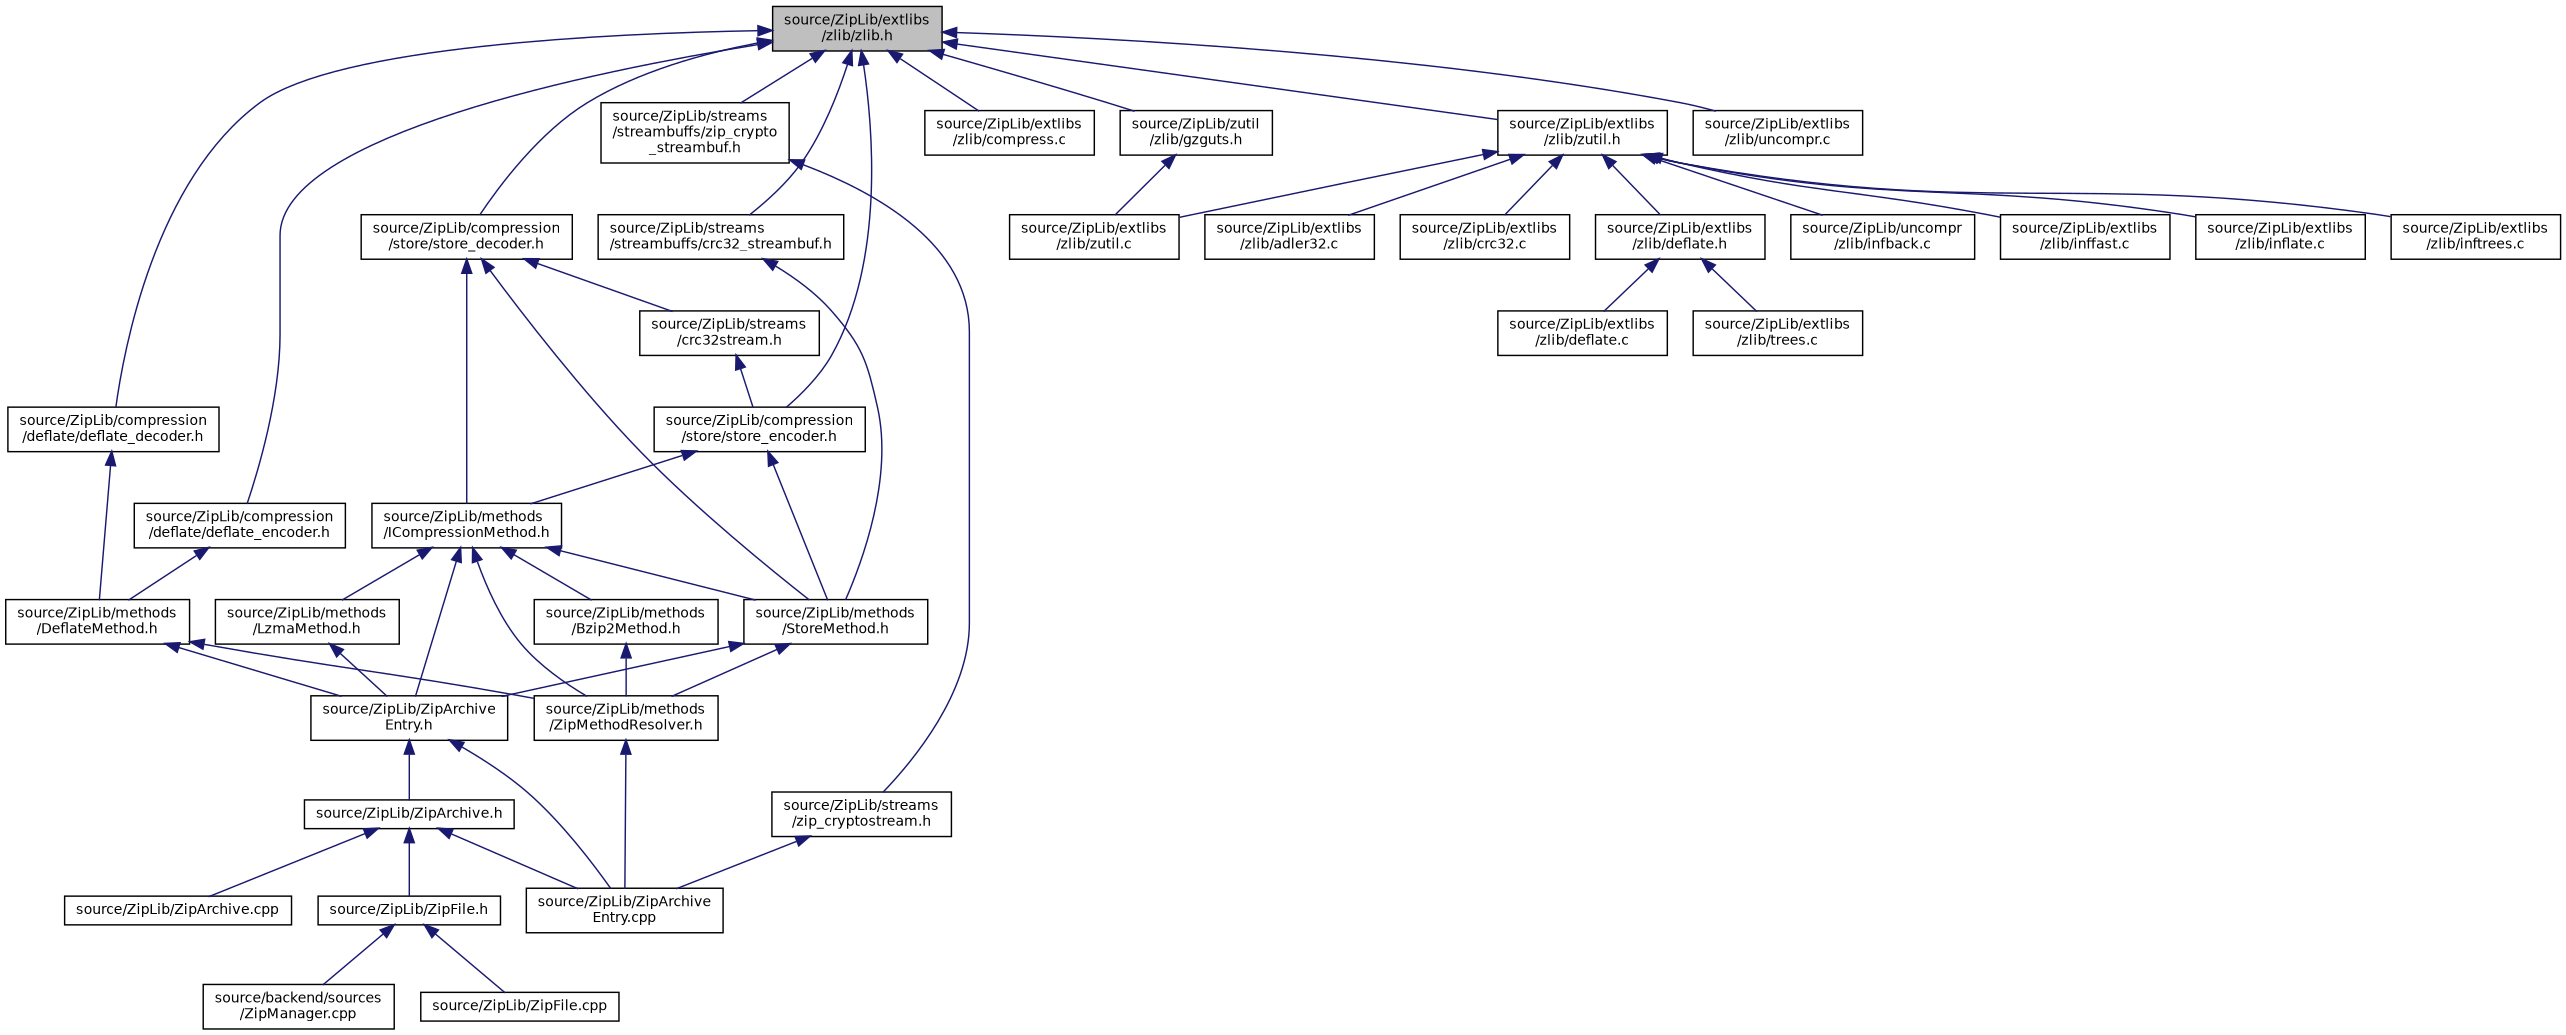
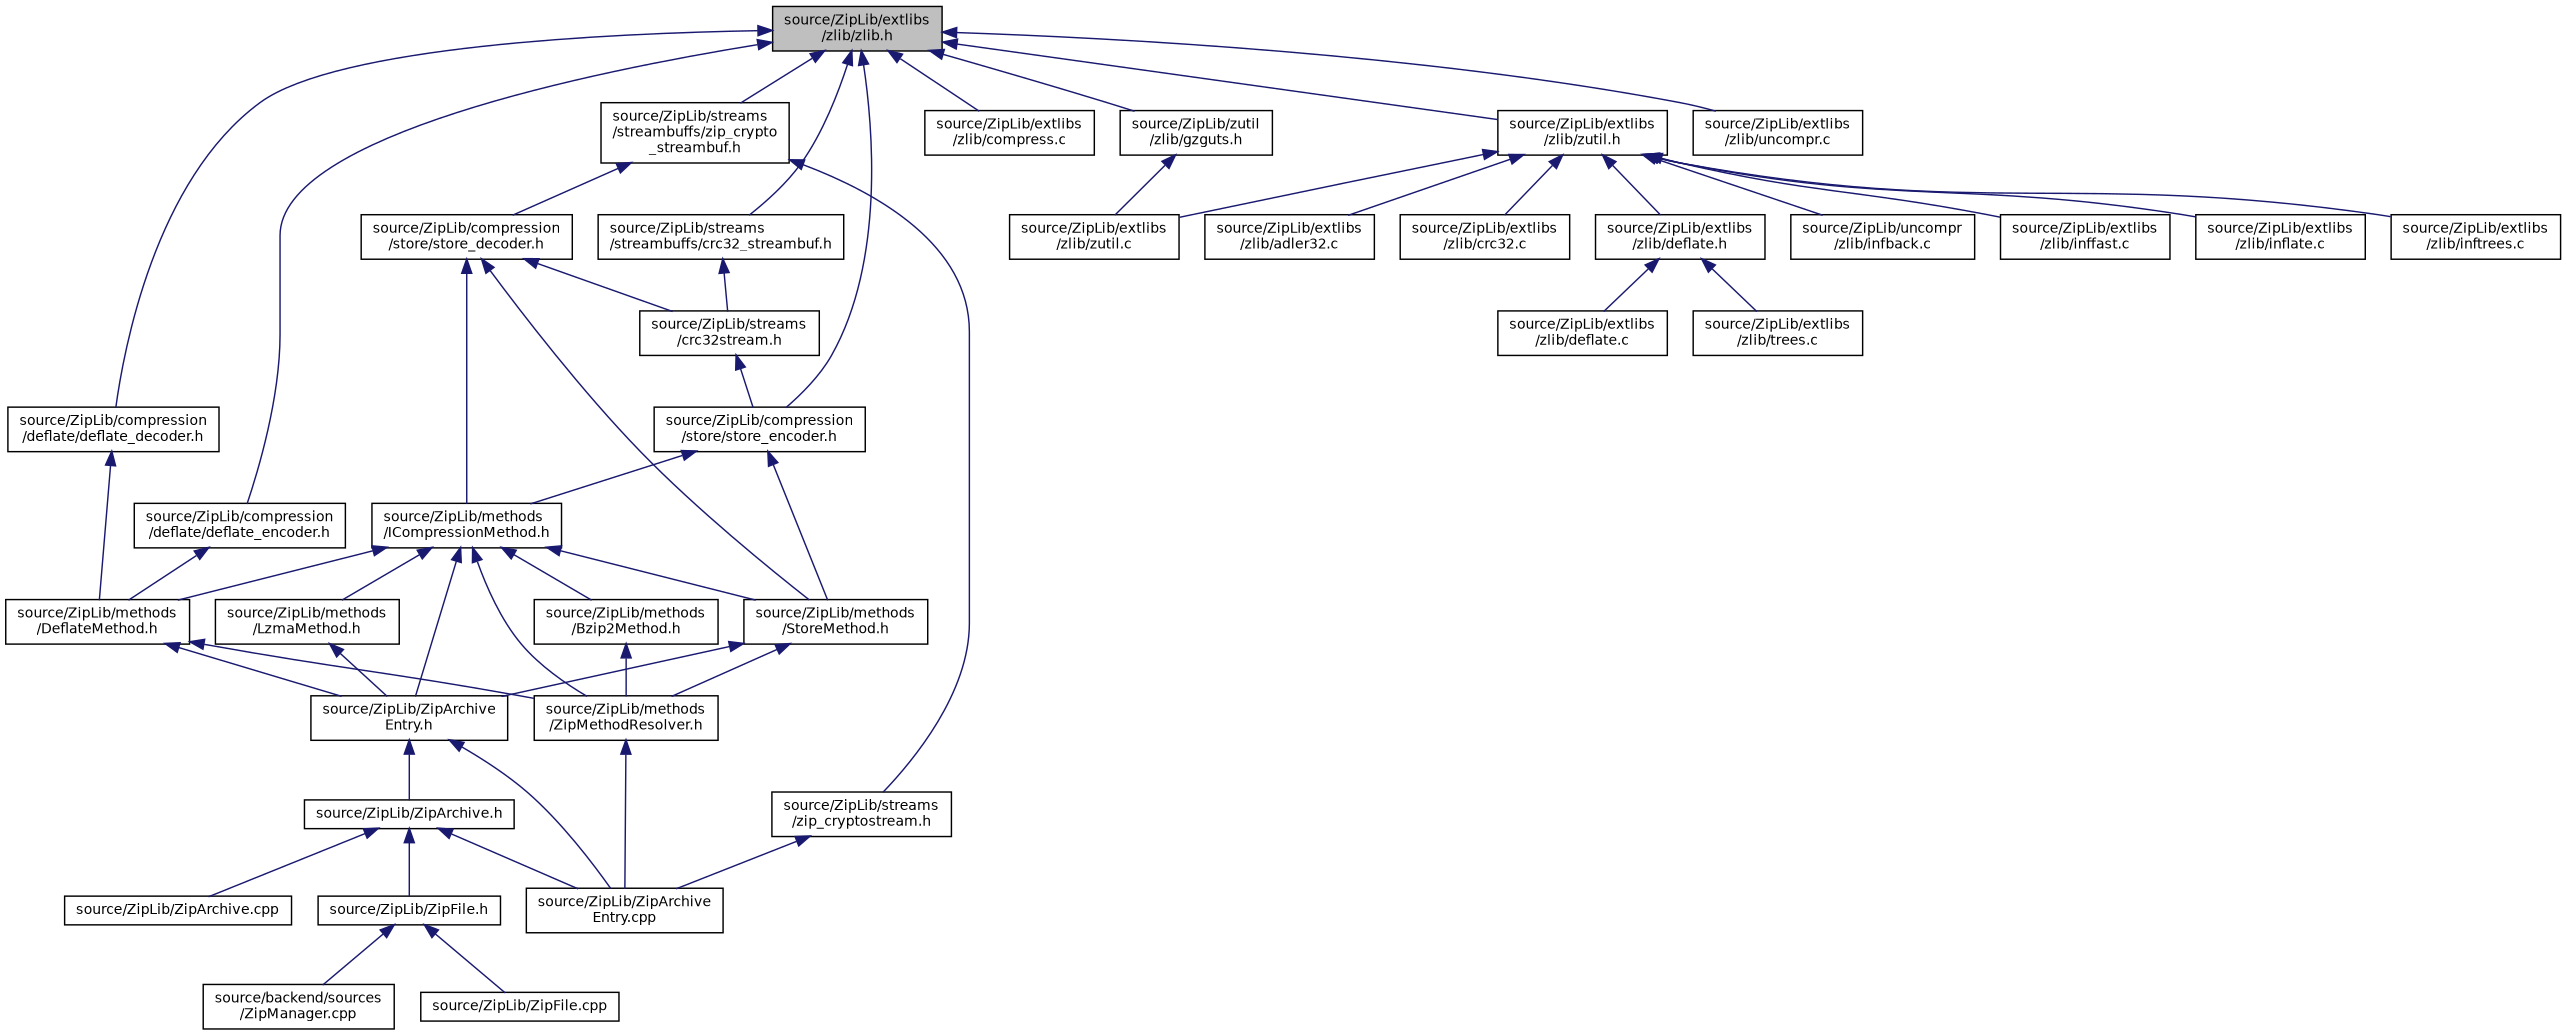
edge "source/ZipLib/compression /store/store_decoder.h" -> "source/ZipLib/extlibs /zlib/zlib.h": now "source/ZipLib/compression /store/store_decoder.h" -> "source/ZipLib/streams /streambuffs/zip_crypto _streambuf.h"
edge "source/ZipLib/methods /StoreMethod.h" -> "source/ZipLib/streams /streambuffs/crc32_streambuf.h": now "source/ZipLib/streams /crc32stream.h" -> "source/ZipLib/streams /streambuffs/crc32_streambuf.h"
edge "source/ZipLib/methods /DeflateMethod.h" -> "source/ZipLib/methods /ICompressionMethod.h": added
